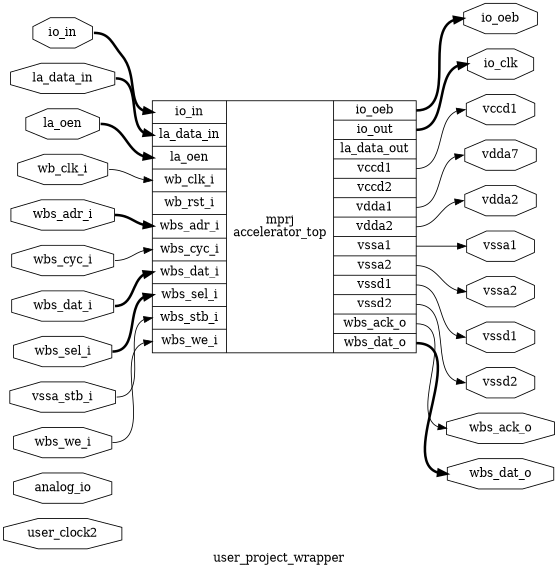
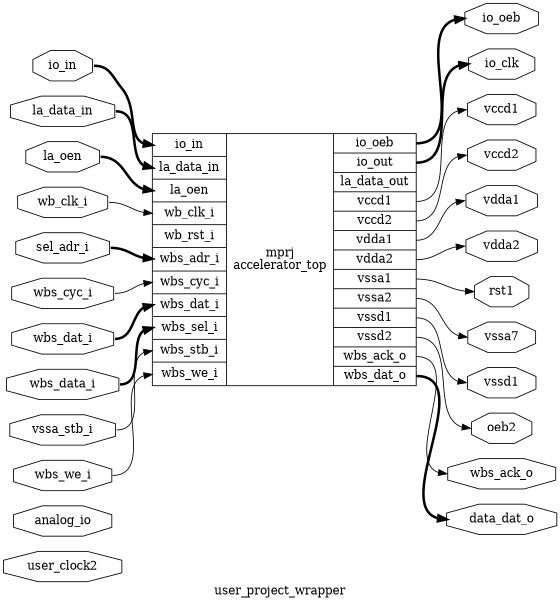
node "vdda7": label "vdda7" -> "vdda1"
node "vccd2": added
node "wbs_adr_i": label "wbs_adr_i" -> "sel_adr_i"
node "vssa1": label "vssa1" -> "rst1"
node "vssa2": label "vssa2" -> "vssa7"
node "wbs_sel_i": label "wbs_sel_i" -> "wbs_data_i"
node "vssd2": label "vssd2" -> "oeb2"
node "wbs_dat_o": label "wbs_dat_o" -> "data_dat_o"
